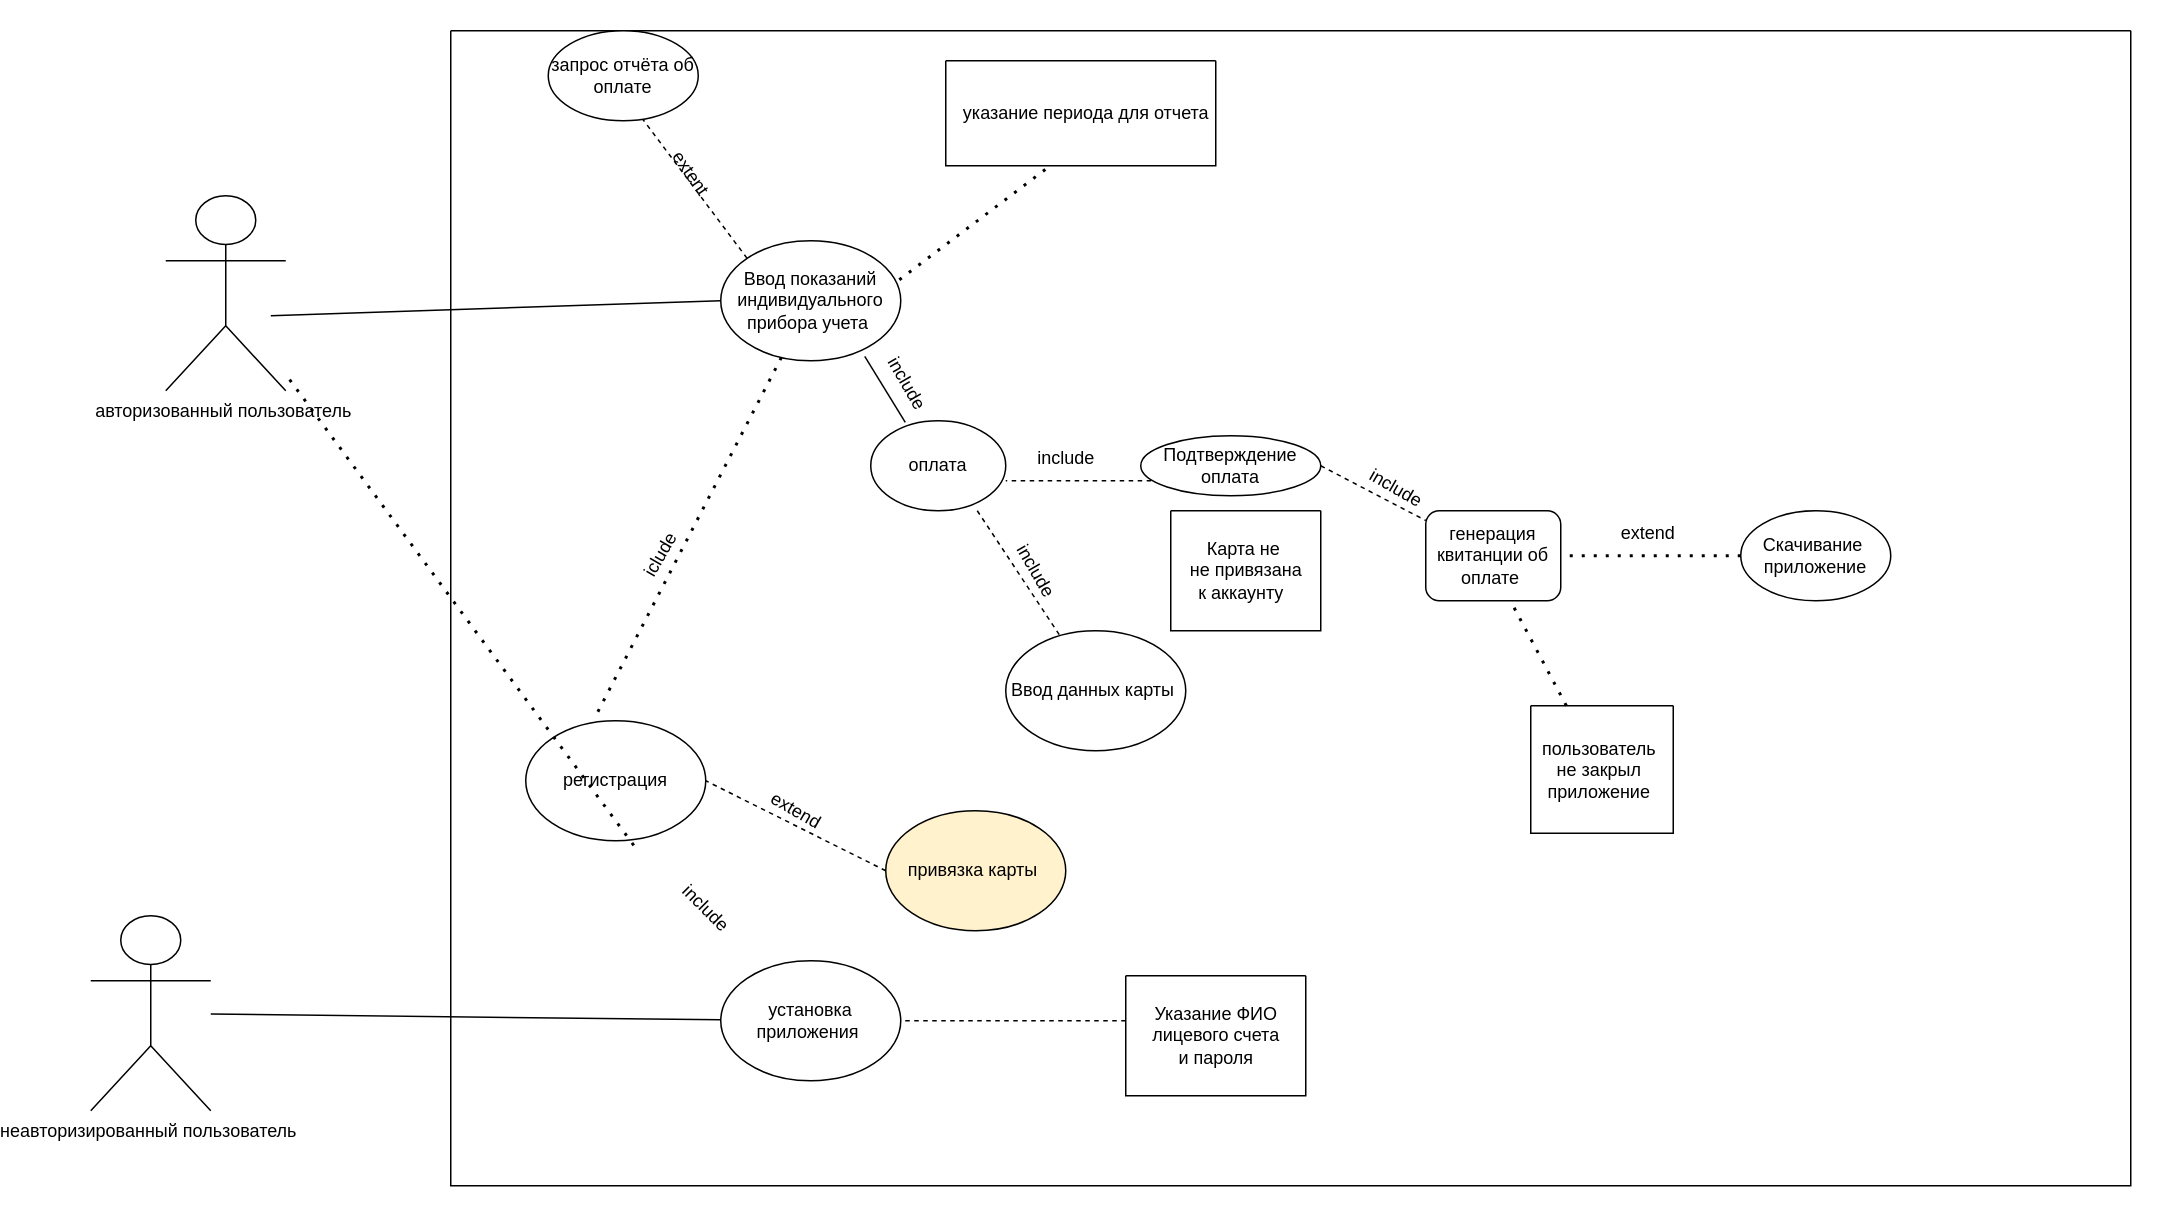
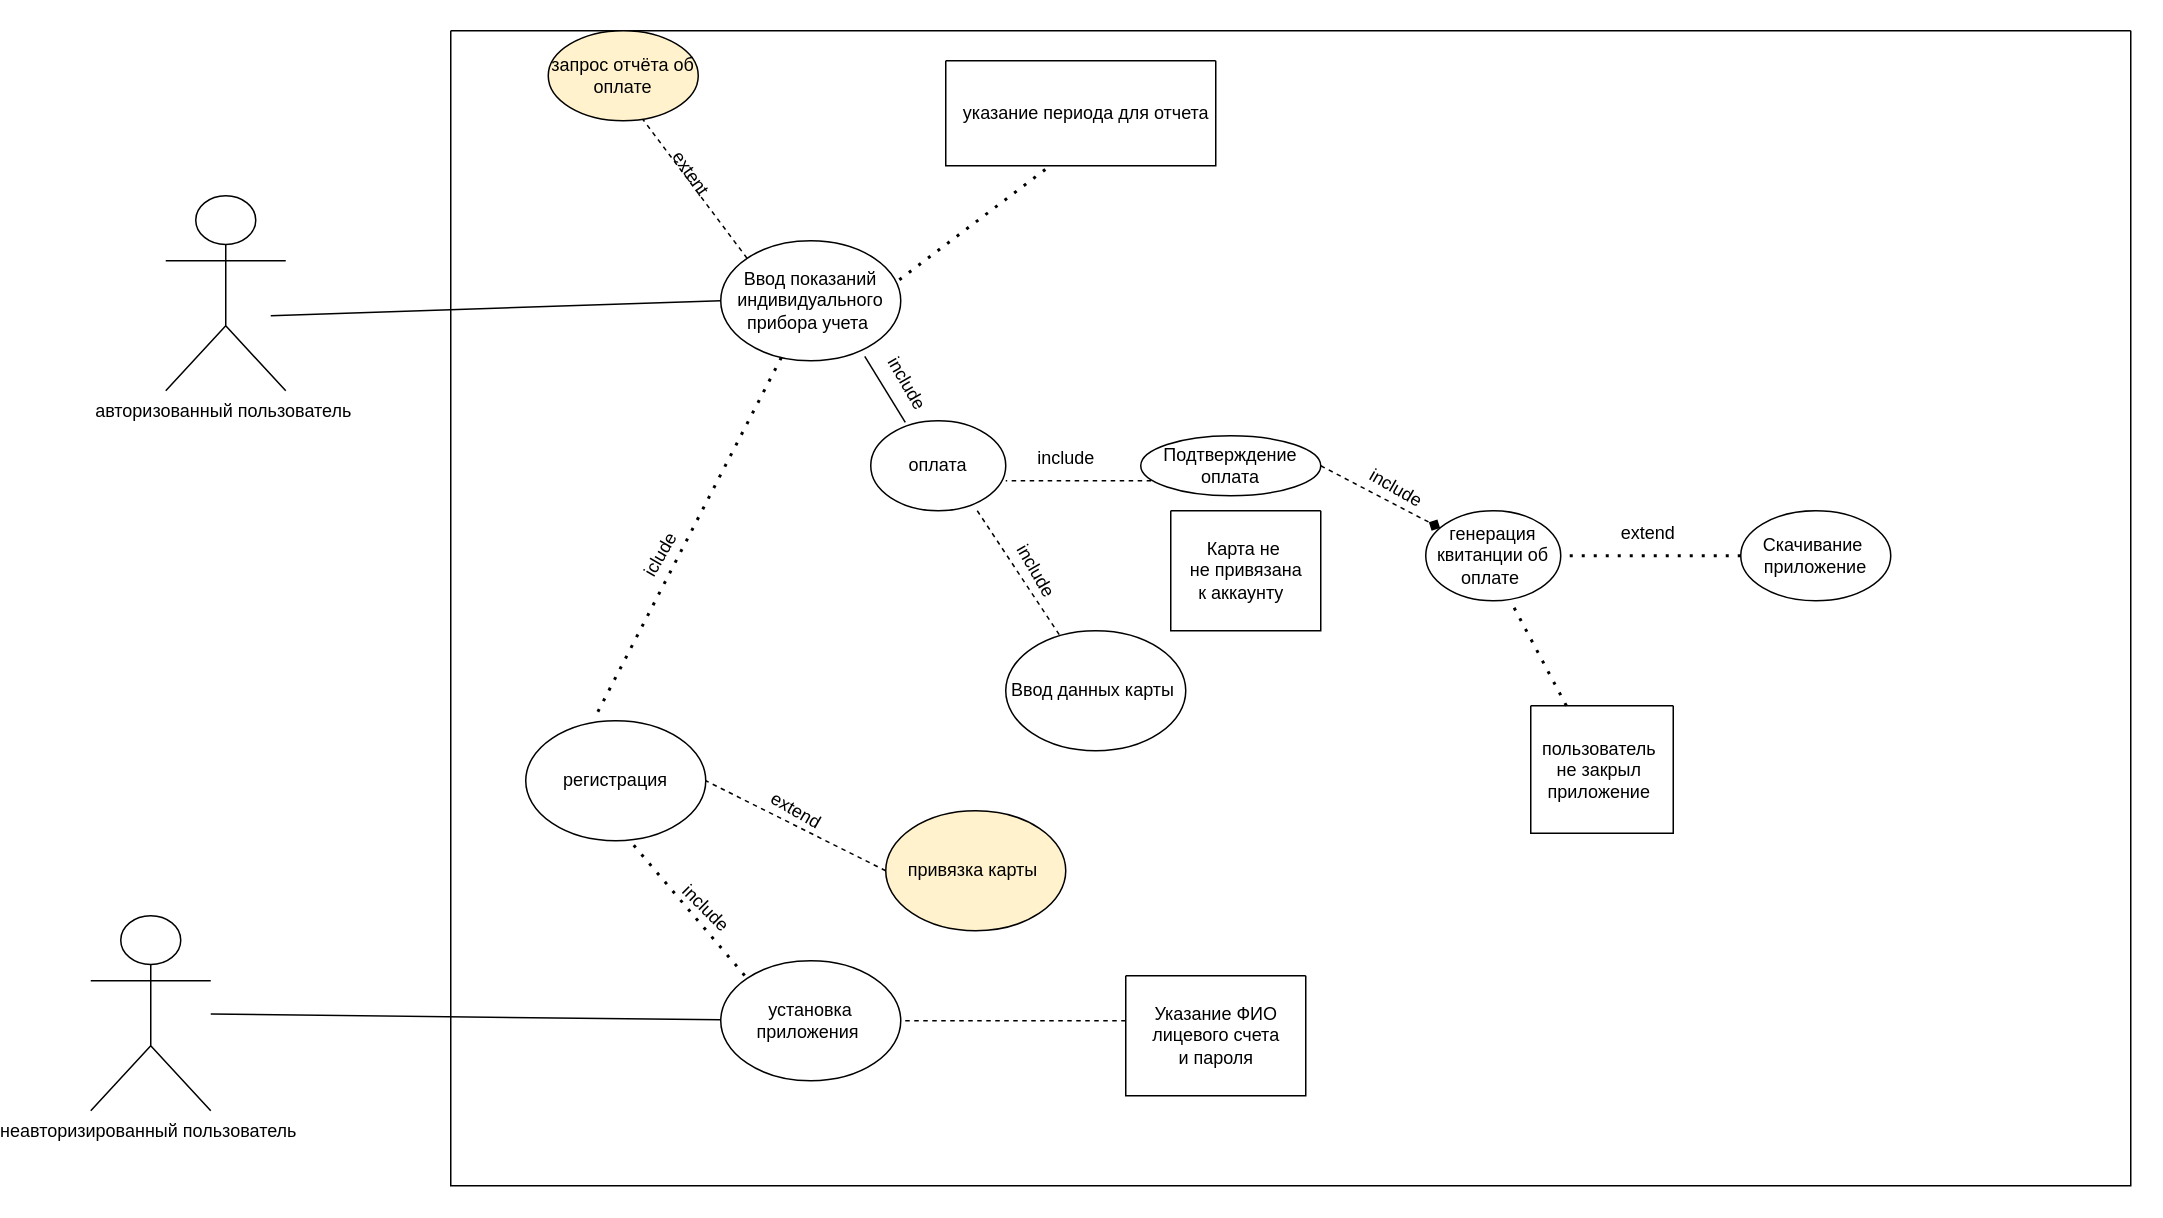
node "запрос отчёта об оплате": fillcolor #ffffff -> #fff2cc
edge "Подтверждение оплата" -- "генерация квитанции об оплате": arrowhead none -> diamond
node "генерация квитанции об оплате": shape rounded rectangle -> ellipse
edge "авторизованный пользователь" -- "регистрация": now "установка приложения" -- "регистрация"
